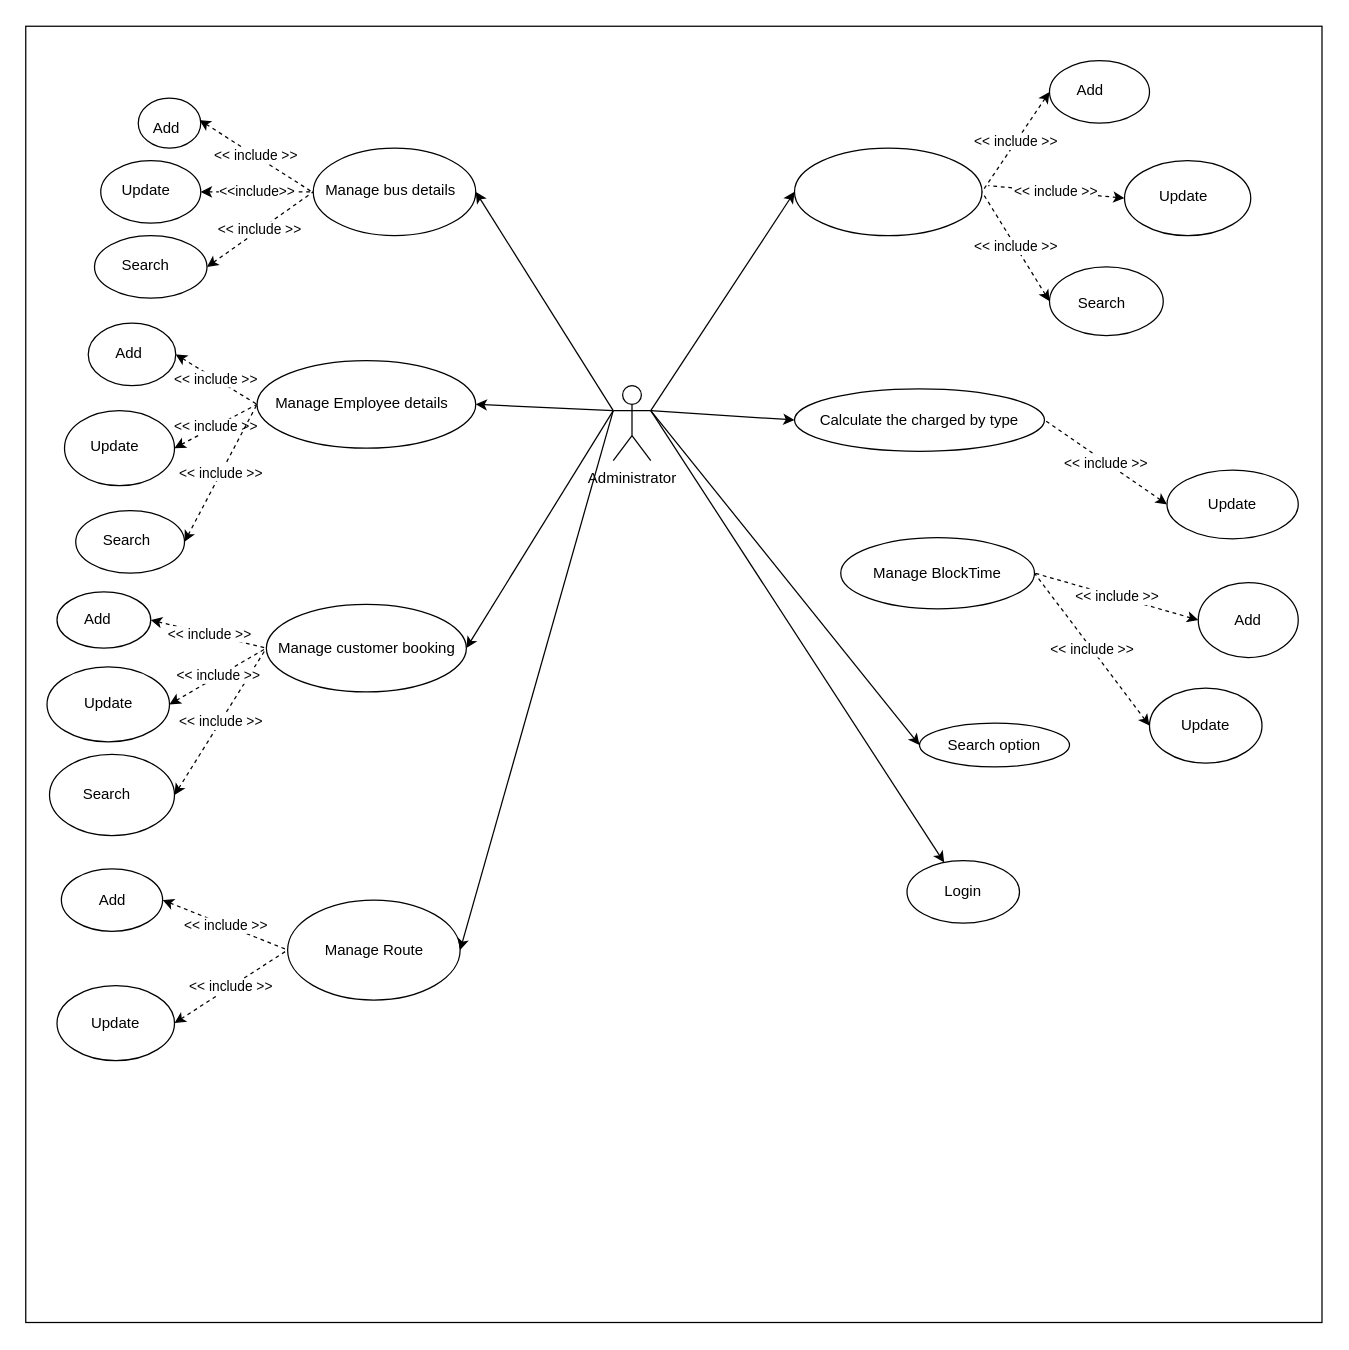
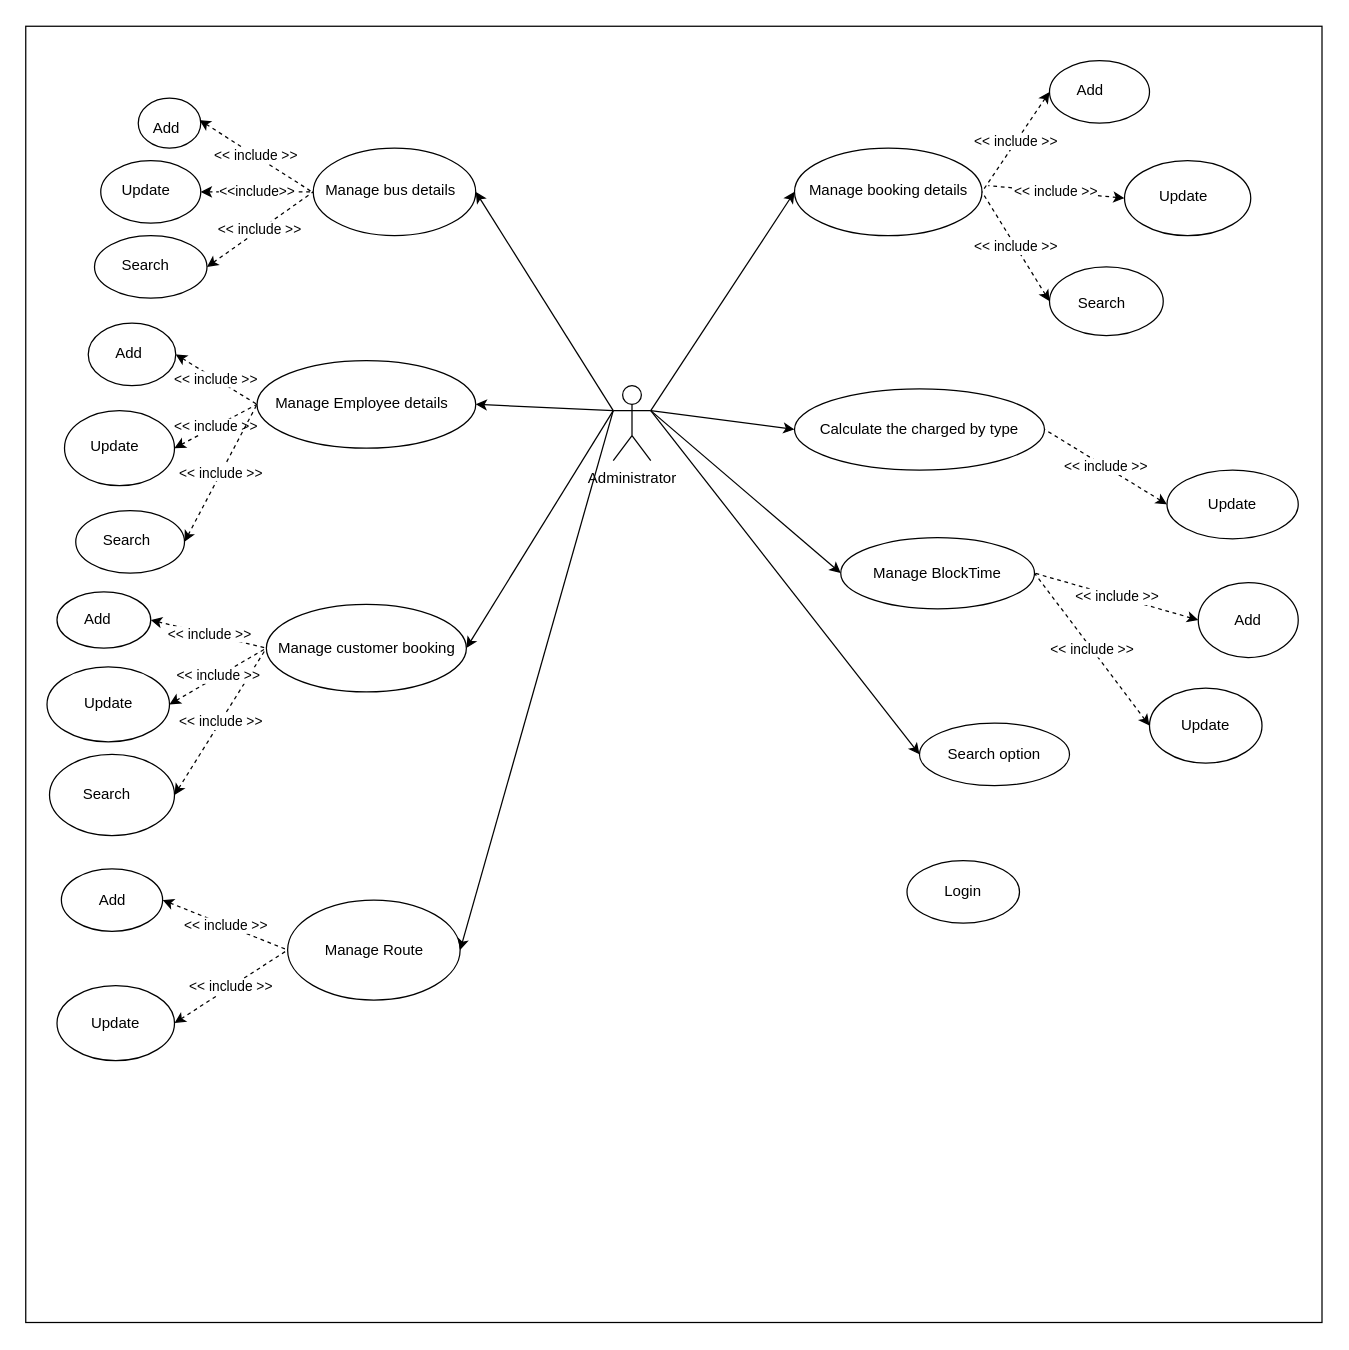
node "Manage booking details": added
node "Calculate the charged by type": size 250x63 -> 250x81
edge "Administrator" -> "Login": now "Administrator" -> "Manage BlockTime"
node "Search option": size 150x44 -> 150x63
